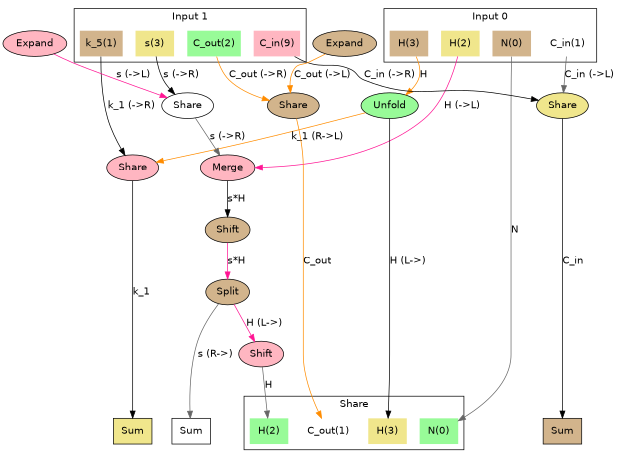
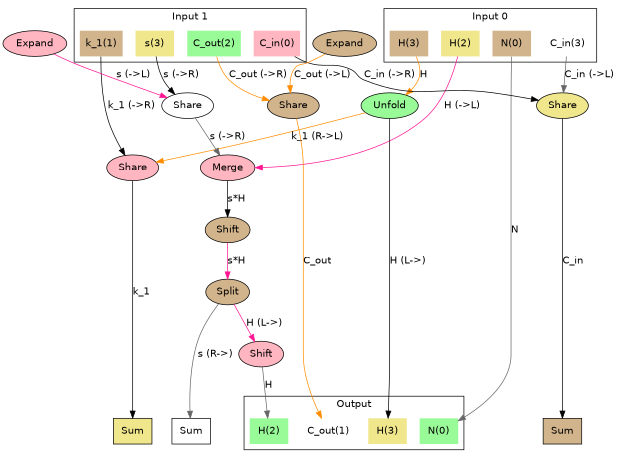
node "k_5(1)": label "k_5(1)" -> "k_1(1)"
node "C_in(9)": label "C_in(9)" -> "C_in(0)"
node "C_in(1)": label "C_in(1)" -> "C_in(3)"
cluster "Share": label "Share" -> "Output"
